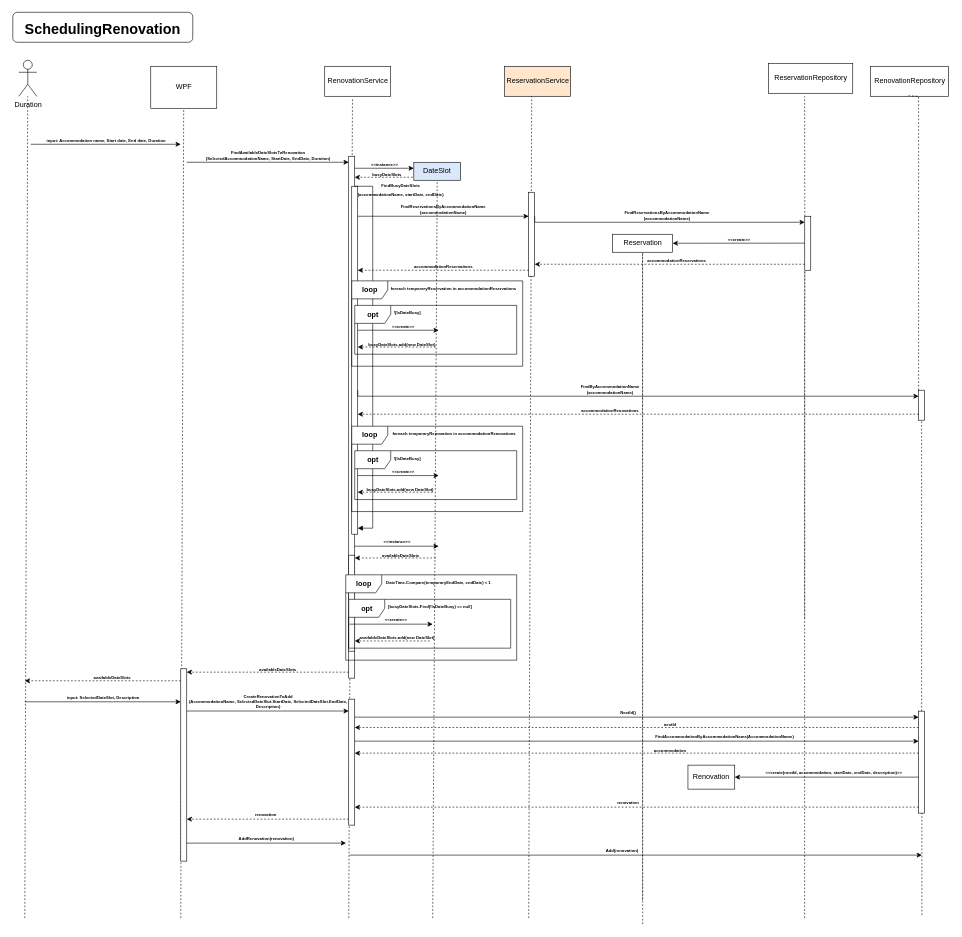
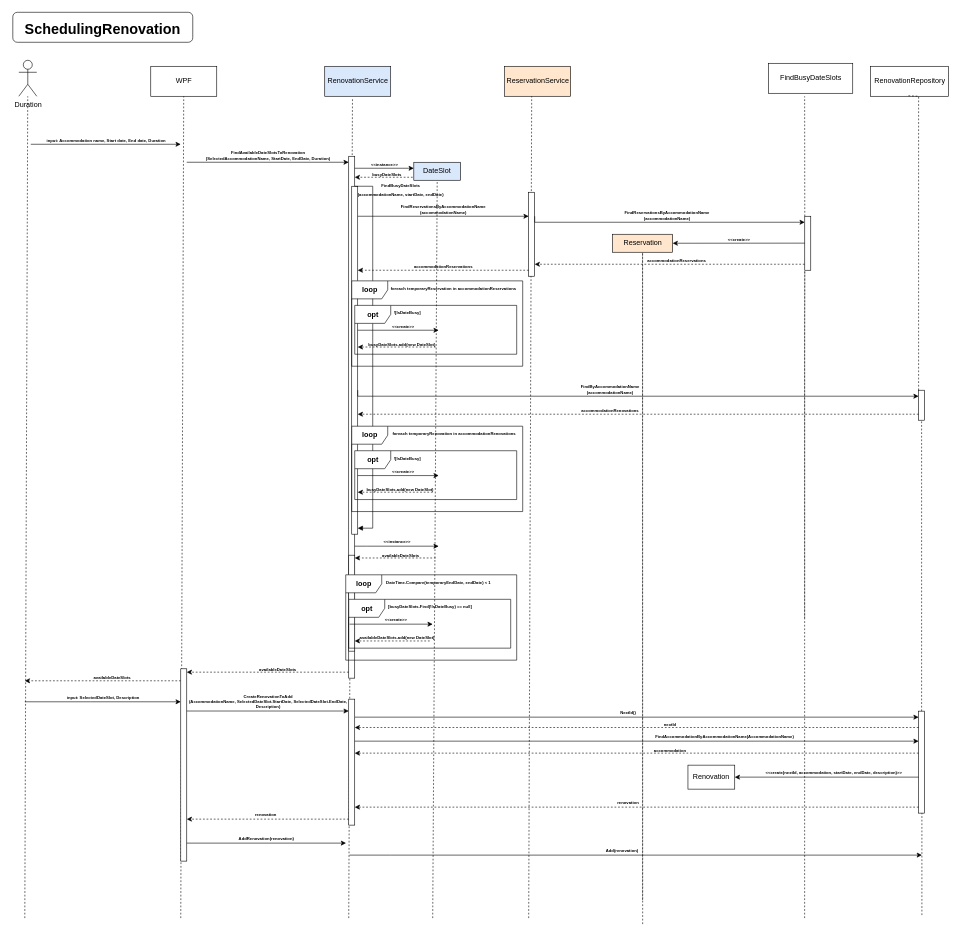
node "ReservationRepository": label "ReservationRepository" -> "FindBusyDateSlots"
node "RenovationService": fillcolor #ffffff -> #dae8fc
node "WPF": size 66x42 -> 66x30
node "Reservation": fillcolor #ffffff -> #ffe6cc
